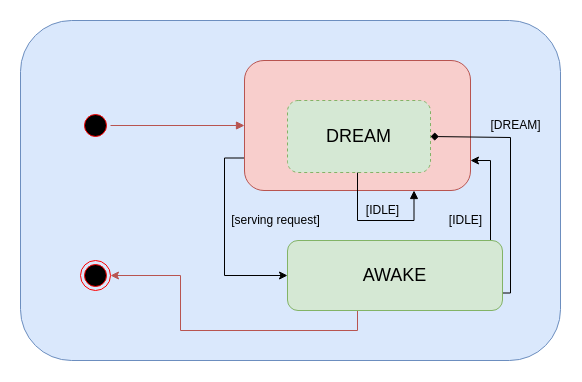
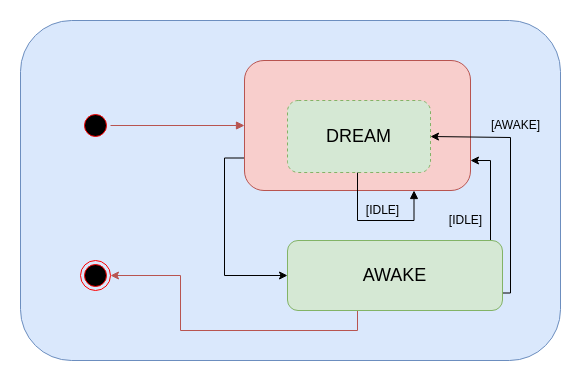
node "[DREAM]": label "[DREAM]" -> "[AWAKE]"
edge "AWAKE" -> "DREAM": arrowhead diamond -> classic
node "[serving request]": removed
